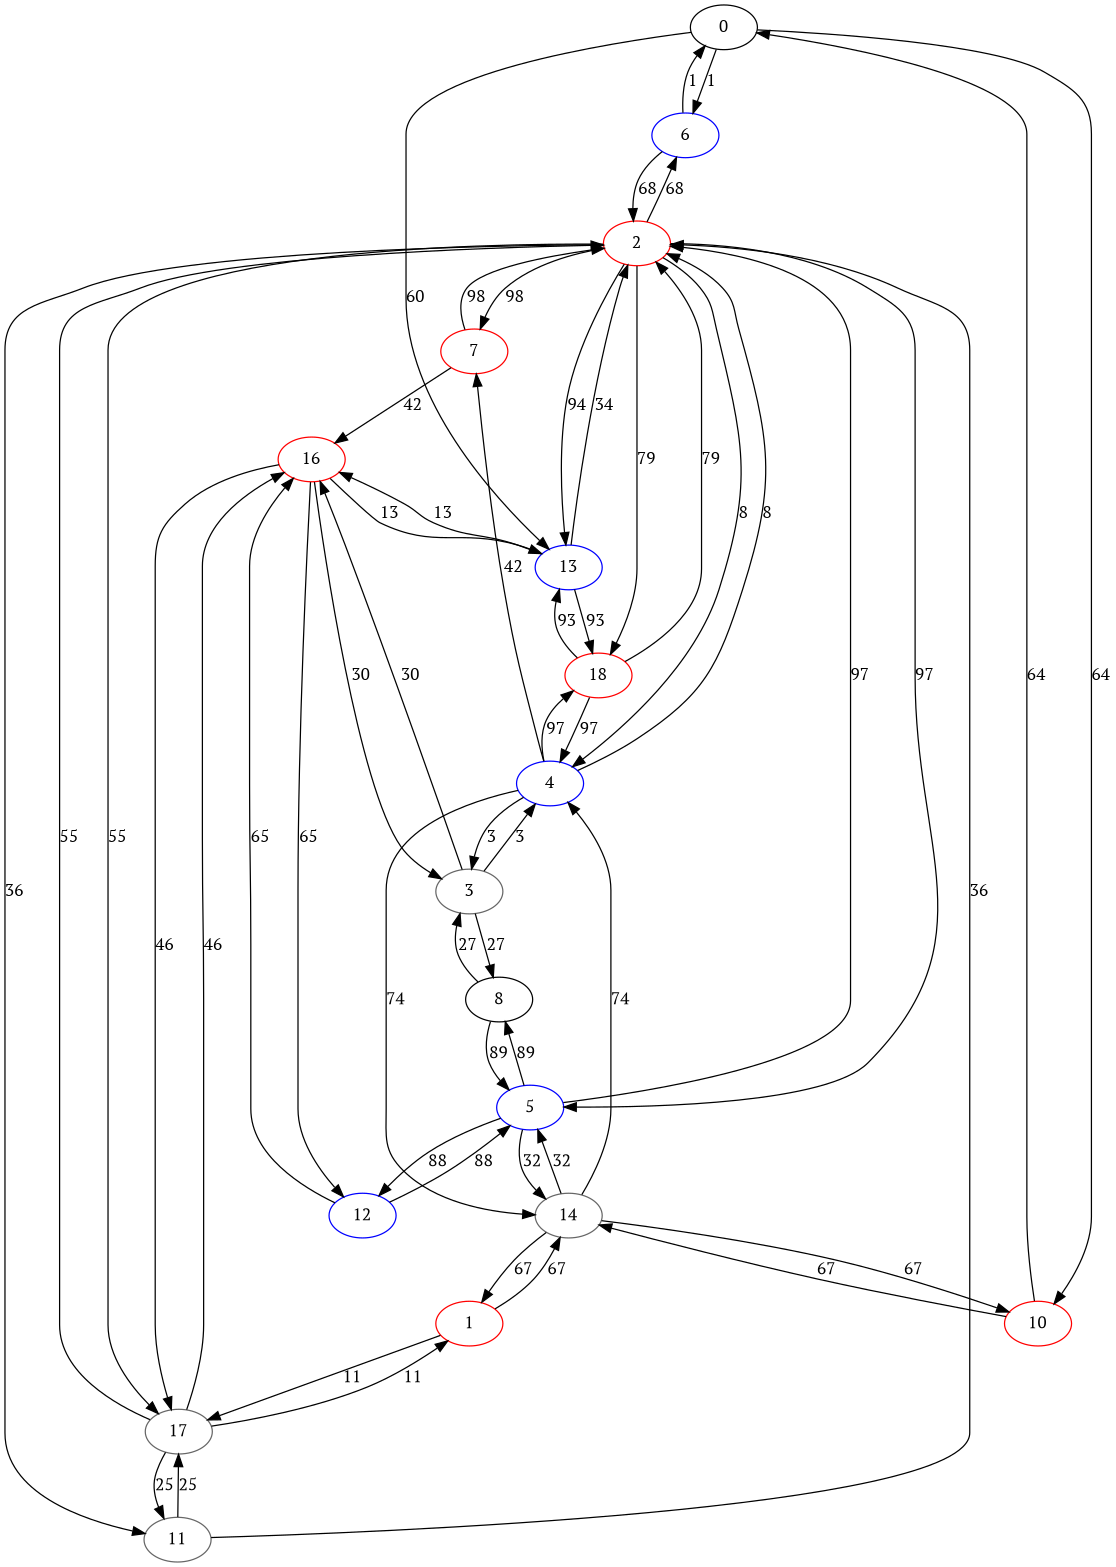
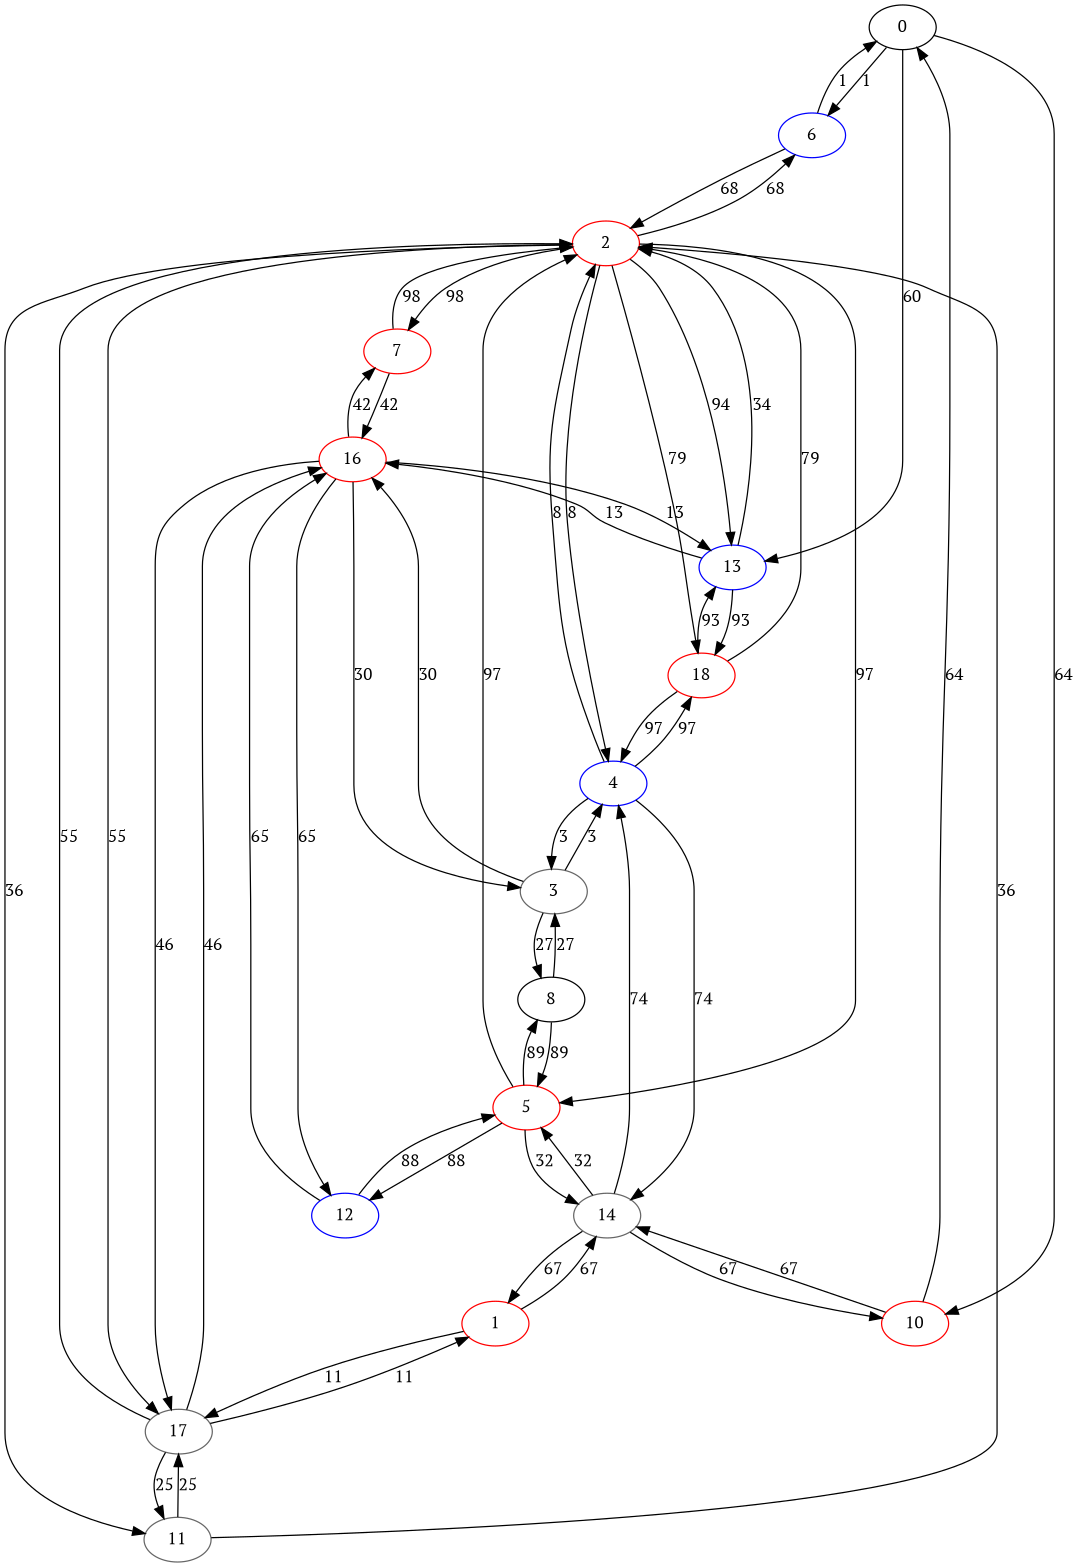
edge "4" -> "7": now "16" -> "7"
node "5": color blue -> red
